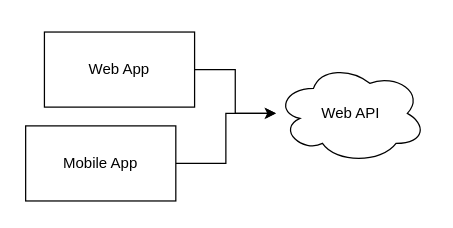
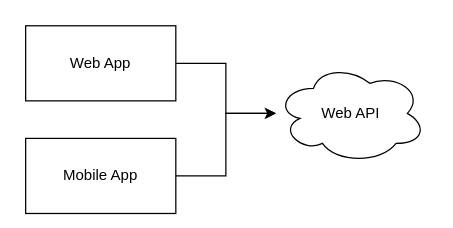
node "Web App": moved (119, 69) -> (101, 63)
node "Mobile App": moved (101, 163) -> (101, 176)
